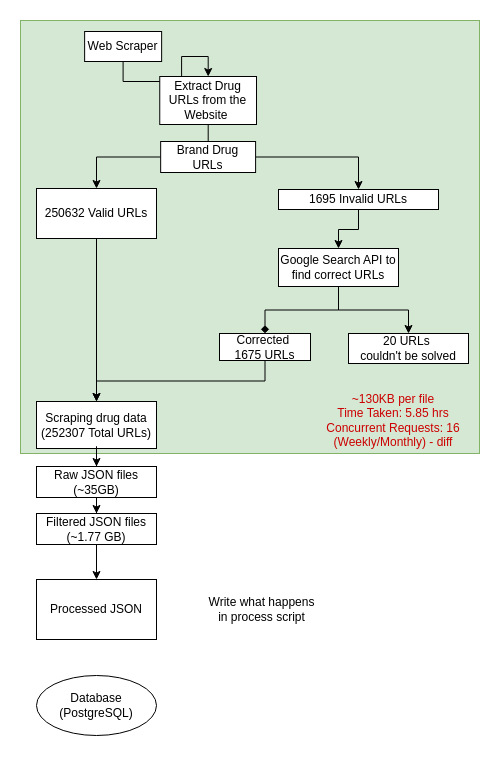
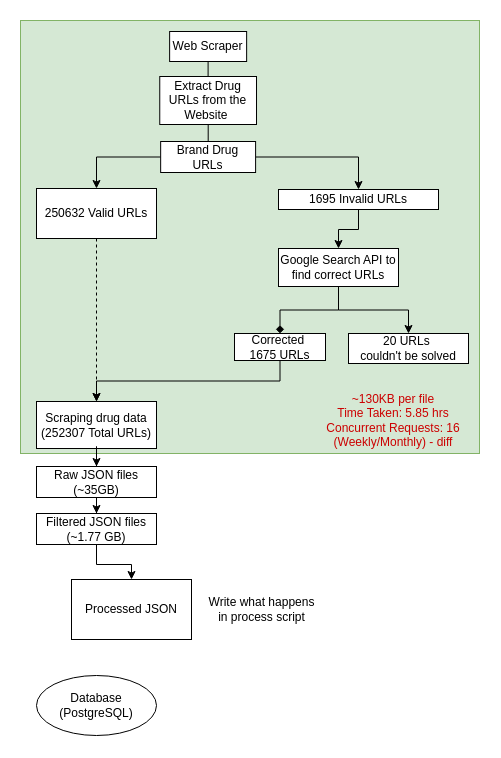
node "Web Scraper": moved (123, 47) -> (208, 47)
edge "250632 Valid URLs" -> "Scraping drug data (252307 Total URLs)": style solid -> dashed
node "Corrected 1675 URLs": moved (265, 347) -> (280, 347)
node "Processed JSON": moved (97, 610) -> (132, 610)
